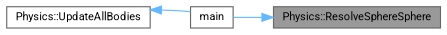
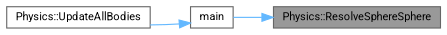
edge "main" -> "Physics::UpdateAllBodies": reversed
